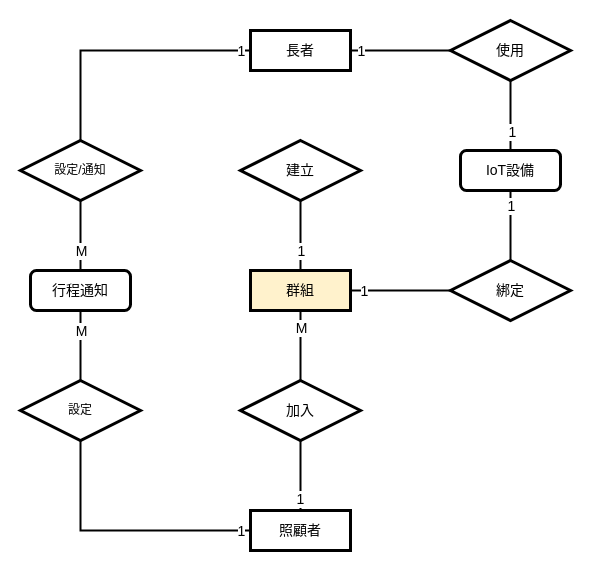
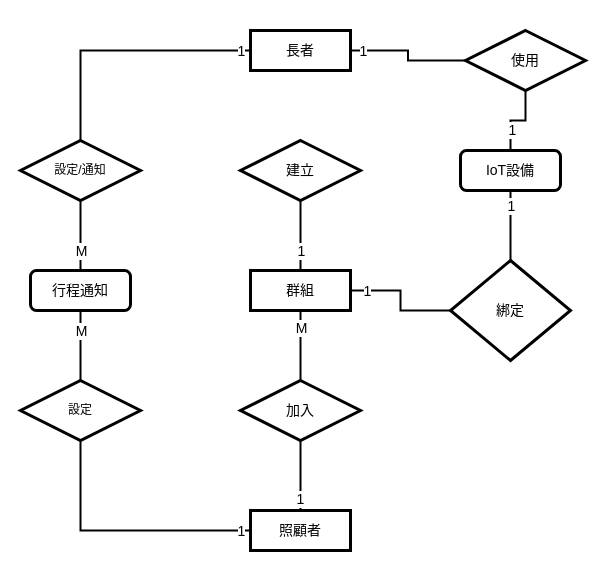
node "使用": moved (511, 51) -> (526, 61)
node "群組": fillcolor #fff2cc -> #ffffff
node "綁定": size 120x60 -> 120x100
